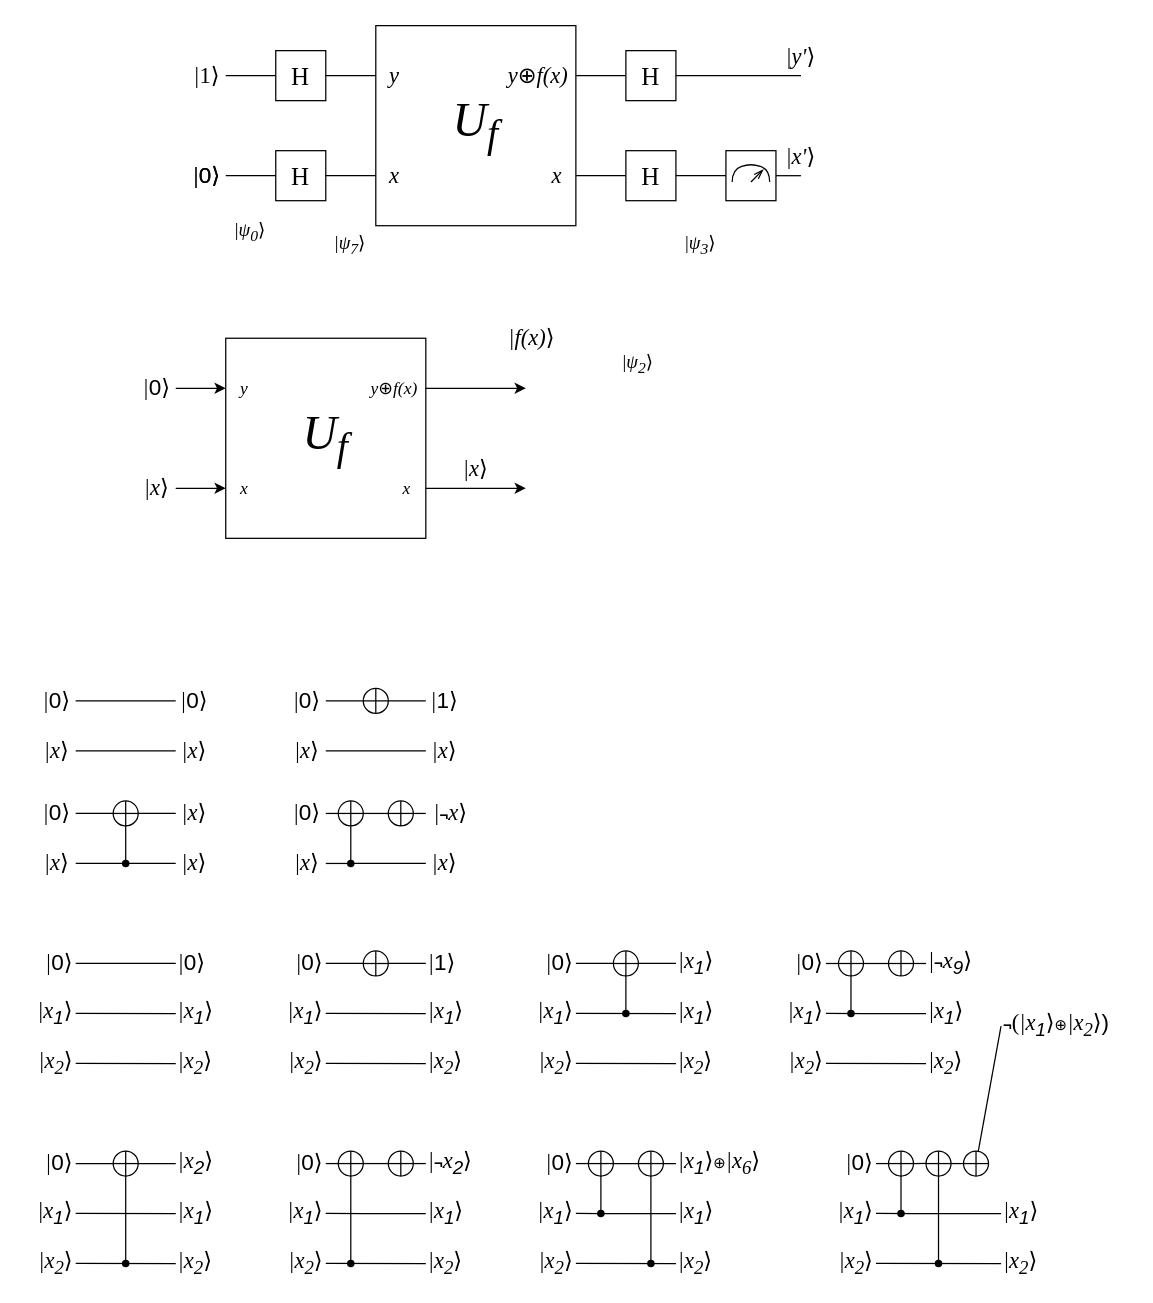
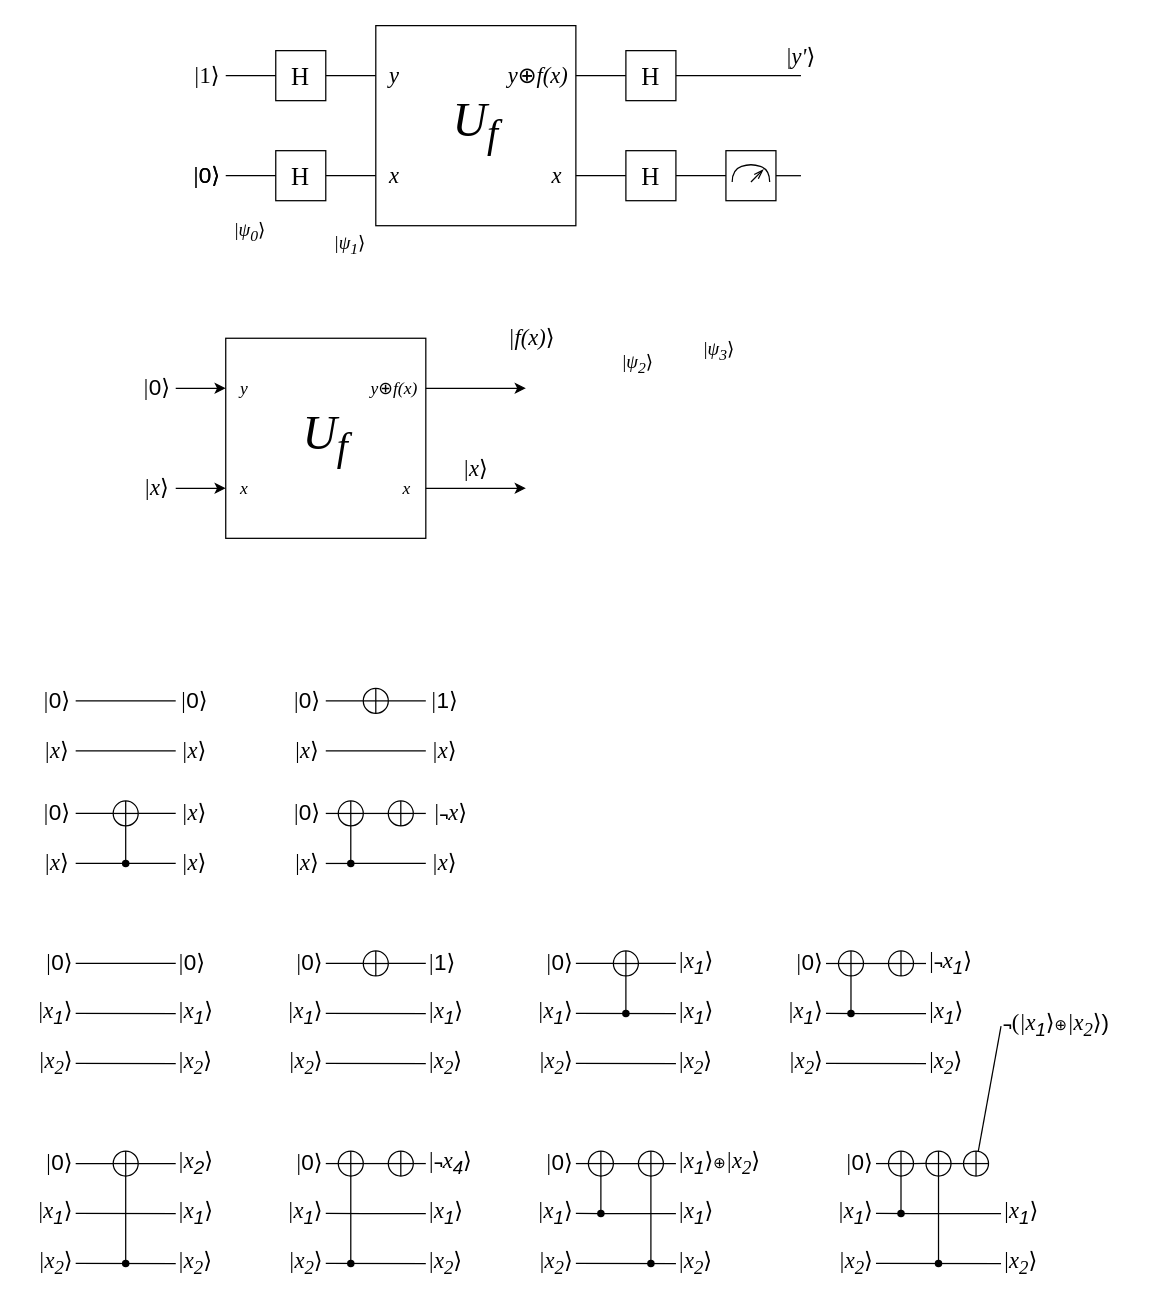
node "|x'⟩": removed
node "|ψ7⟩": label "|ψ7⟩" -> "|ψ1⟩"
node "|ψ3⟩": moved (701, 244) -> (719, 351)
node "|¬x9⟩": label "|¬x9⟩" -> "|¬x1⟩"
node "|¬x2⟩": label "|¬x2⟩" -> "|¬x4⟩"
node "|x1⟩⊕|x6⟩": label "|x1⟩⊕|x6⟩" -> "|x1⟩⊕|x2⟩"
